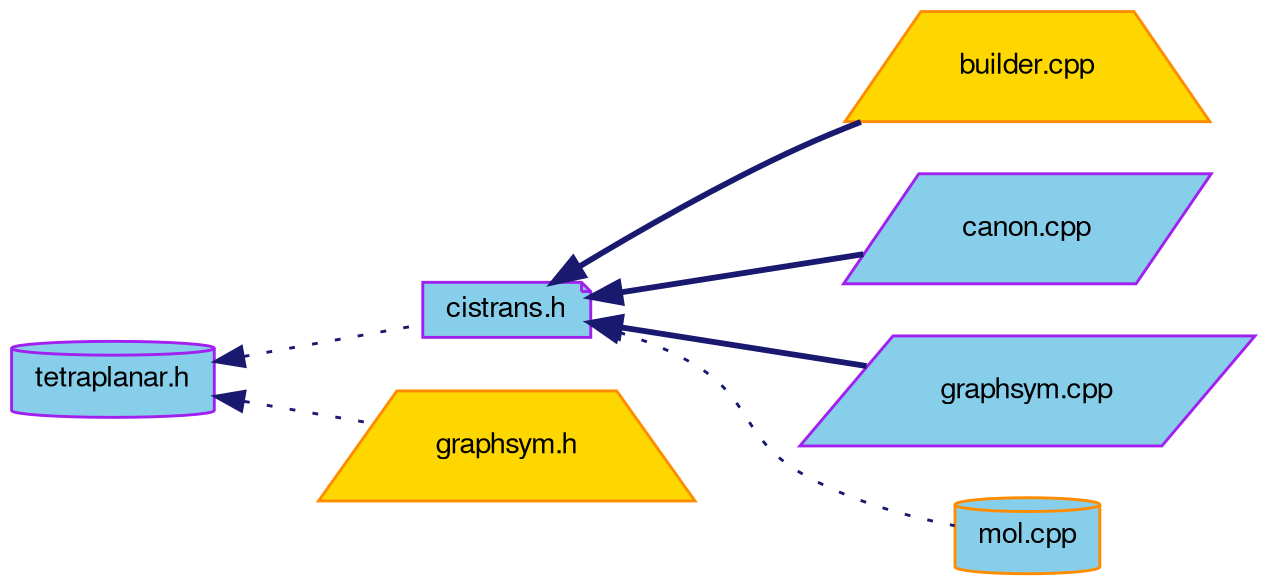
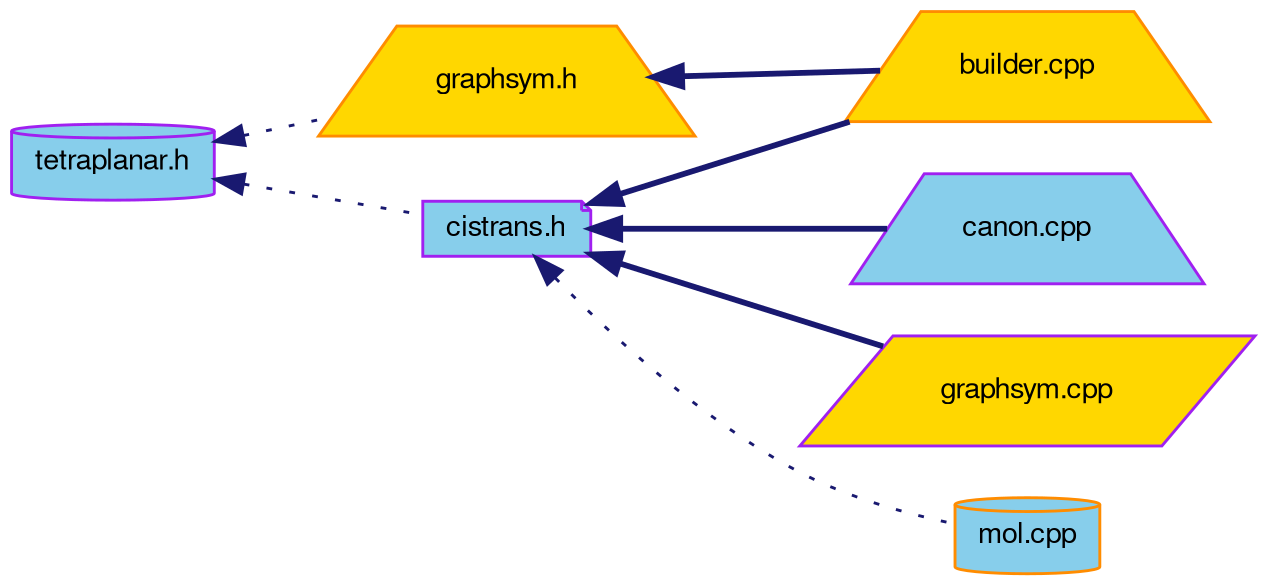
edge "builder.cpp" -> "graphsym.h": added
node "canon.cpp": shape parallelogram -> trapezium
node "graphsym.cpp": fillcolor skyblue -> gold
